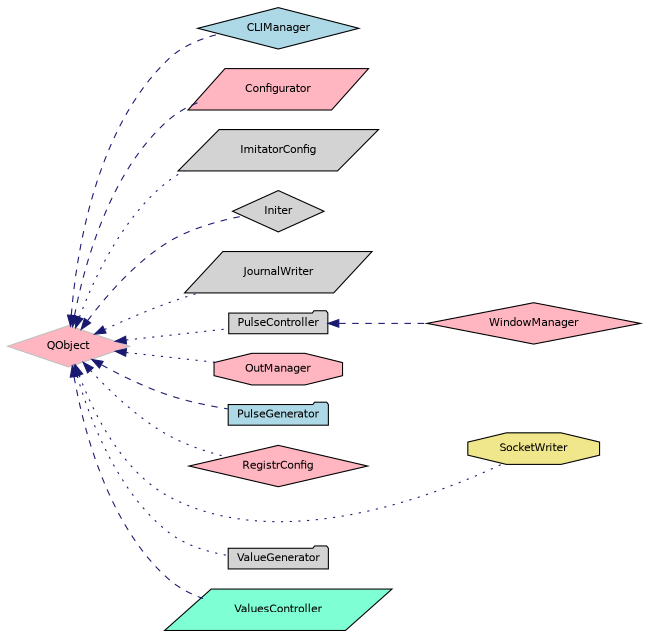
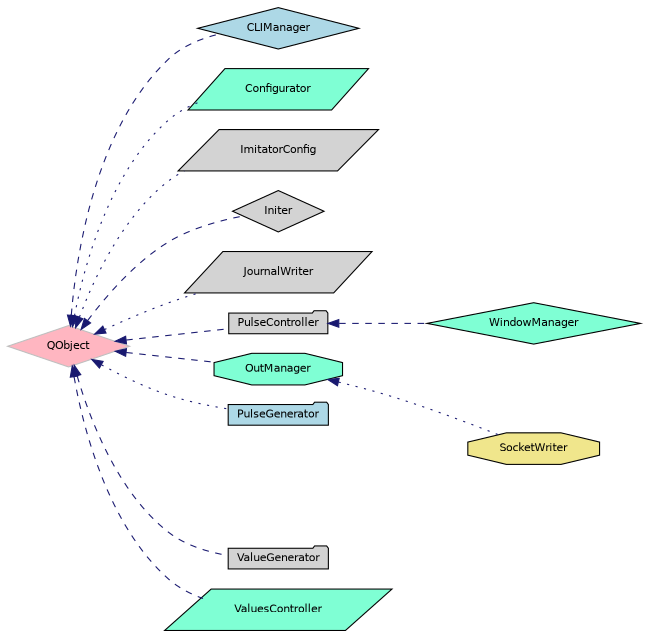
node "Configurator": fillcolor lightpink -> aquamarine
edge "Configurator" -> "QObject": style dashed -> dotted
node "WindowManager": fillcolor lightpink -> aquamarine
edge "PulseController" -> "QObject": style dotted -> dashed
edge "OutManager" -> "QObject": style dotted -> dashed
node "OutManager": fillcolor lightpink -> aquamarine
edge "PulseGenerator" -> "QObject": style dashed -> dotted
node "RegistrConfig": removed
edge "ValueGenerator" -> "QObject": style dotted -> dashed
edge "SocketWriter" -> "QObject": now "SocketWriter" -> "OutManager"
